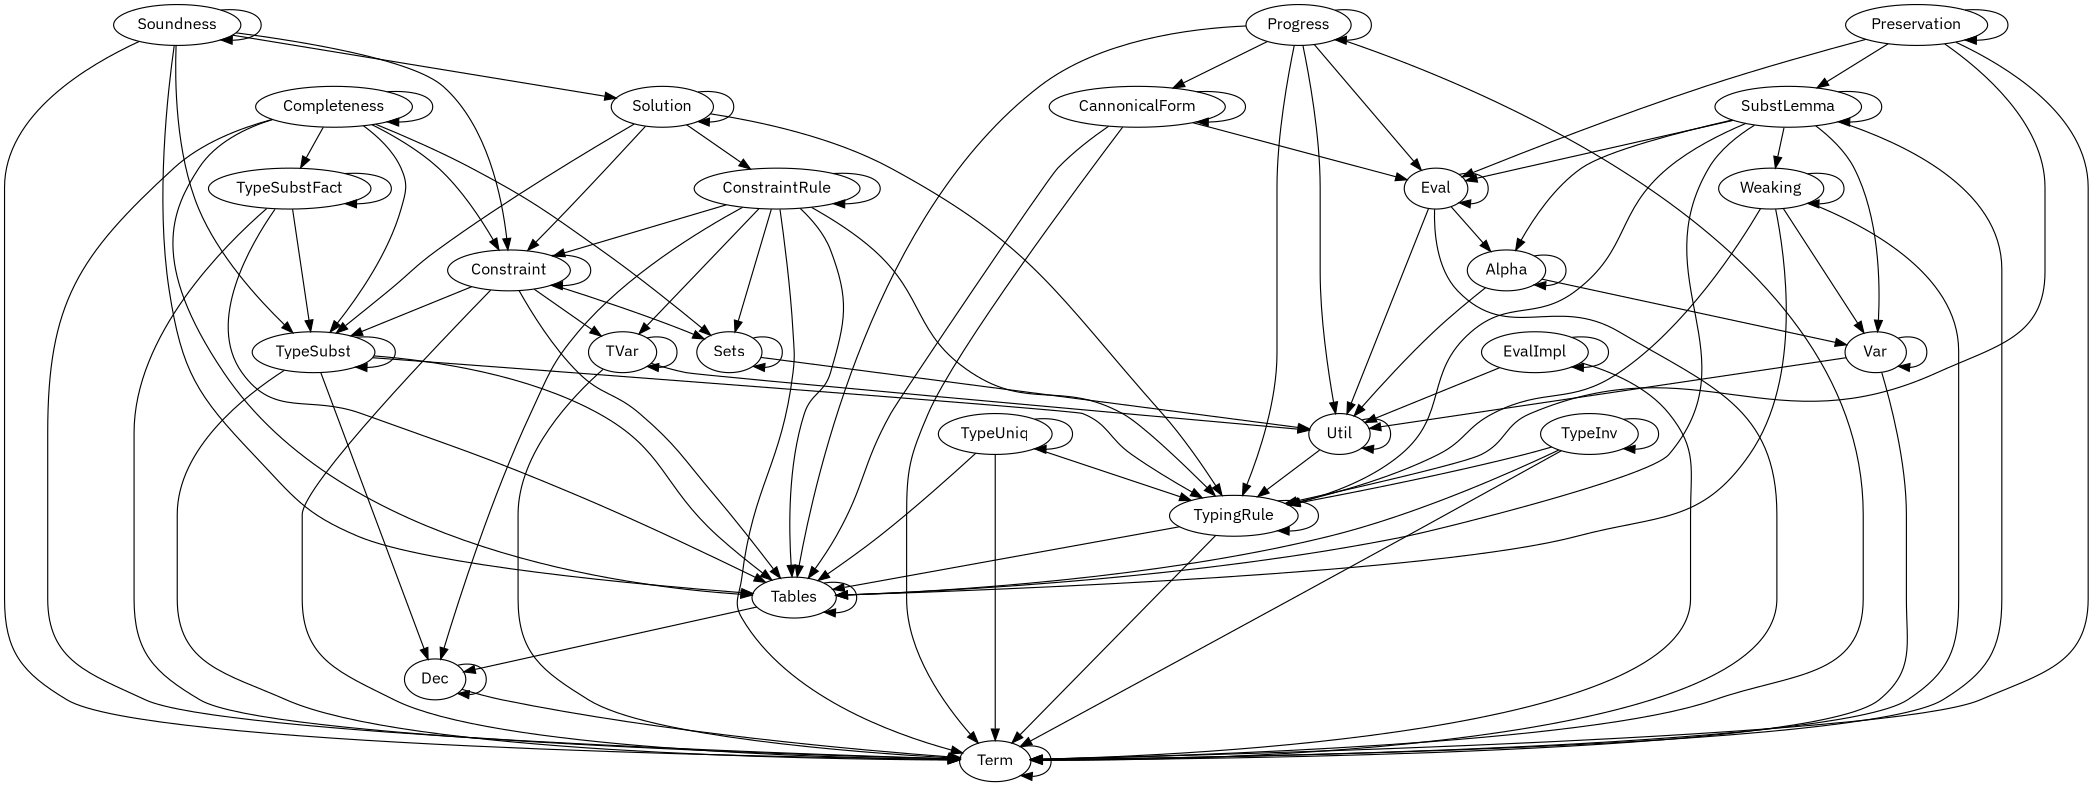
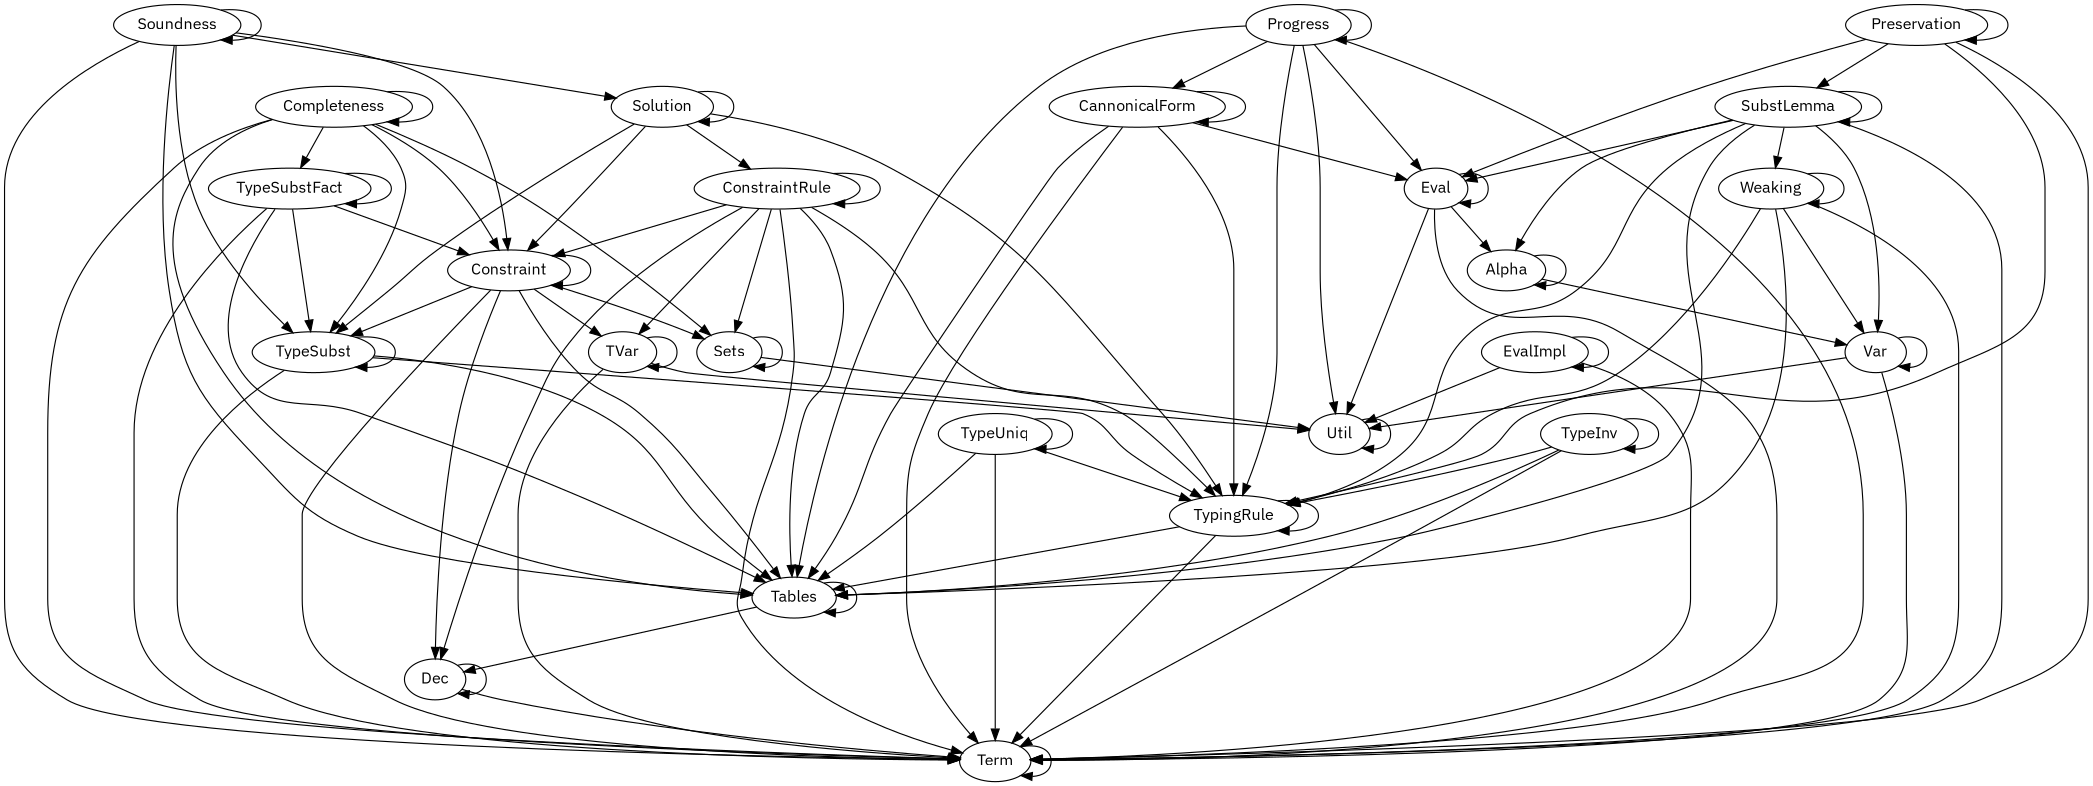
edge "TypeSubstFact" -> "Constraint": added
edge "Alpha" -> "Util": removed
edge "Util" -> "TypingRule": now "CannonicalForm" -> "TypingRule"
edge "TypeSubst" -> "Dec": now "Constraint" -> "Dec"
